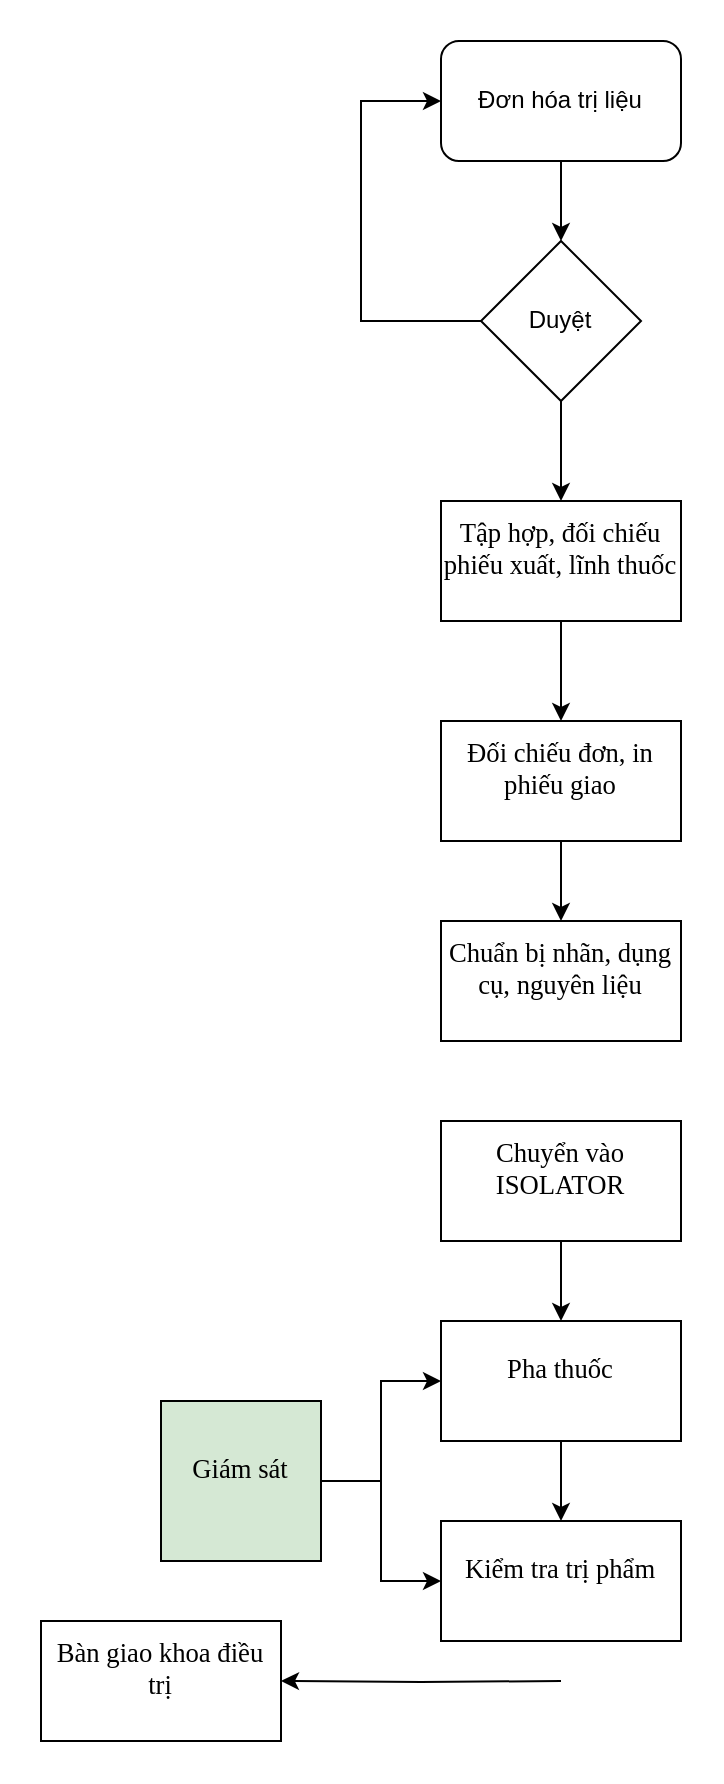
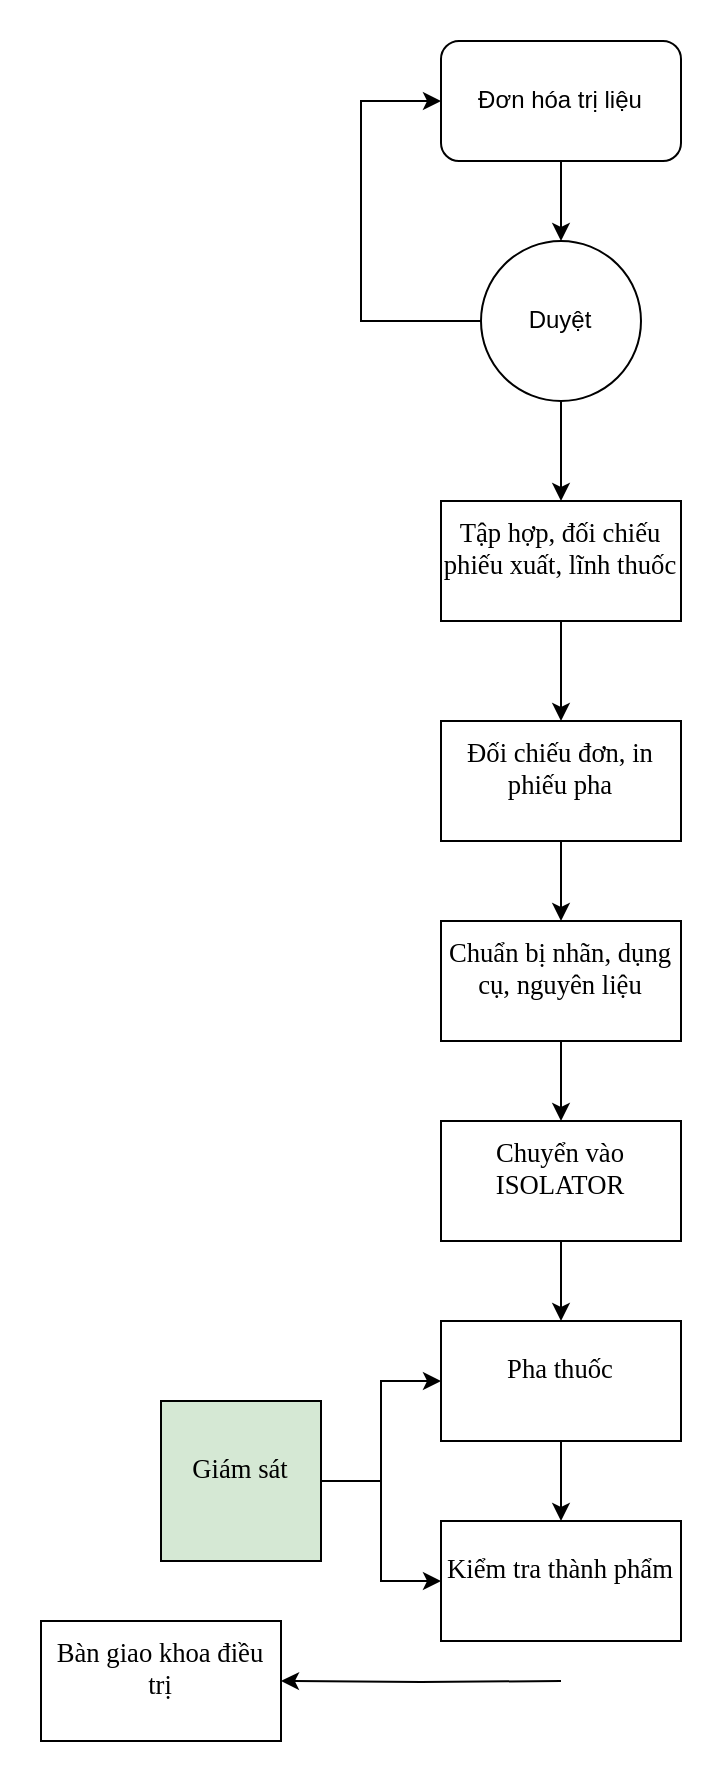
node "Duyệt": shape diamond -> ellipse
node "Đối chiếu đơn, in phiếu giao": label "Đối chiếu đơn, in phiếu giao" -> "Đối chiếu đơn, in phiếu pha"
edge "Chuẩn bị nhãn, dụng cụ, nguyên liệu" -> "Chuyển vào ISOLATOR": added
node "Kiểm tra trị phẩm": label "Kiểm tra trị phẩm" -> "Kiểm tra thành phẩm"
